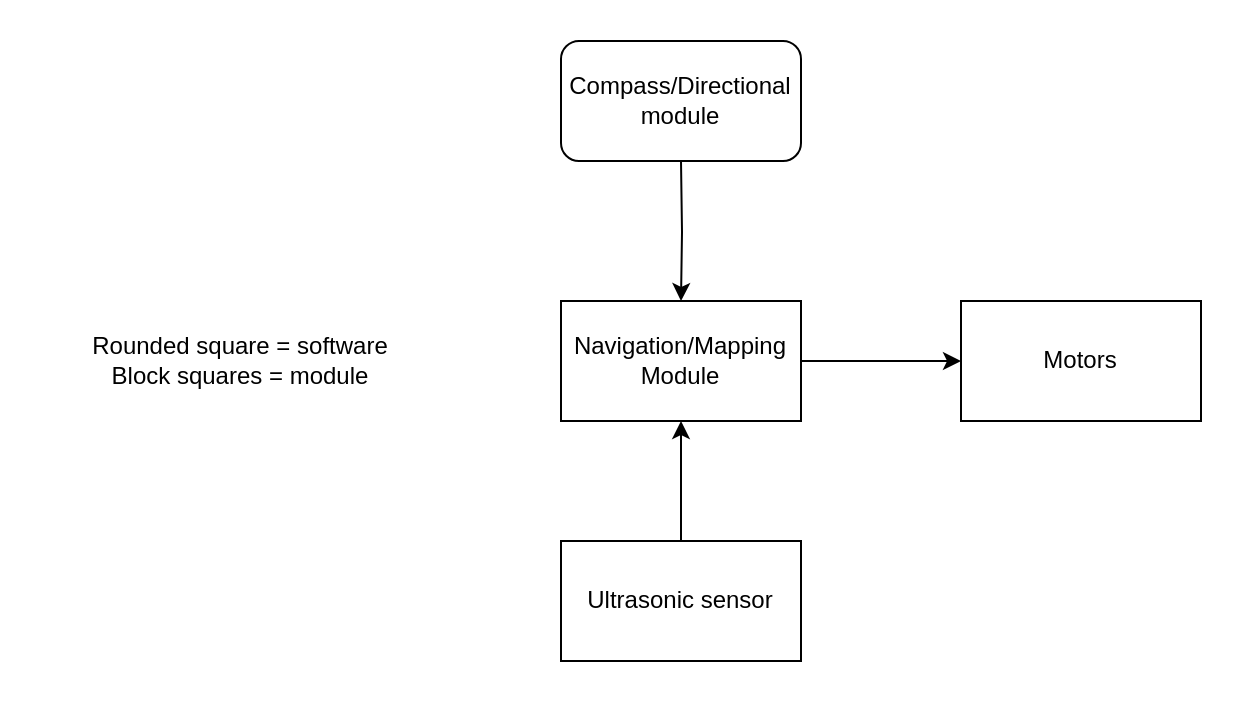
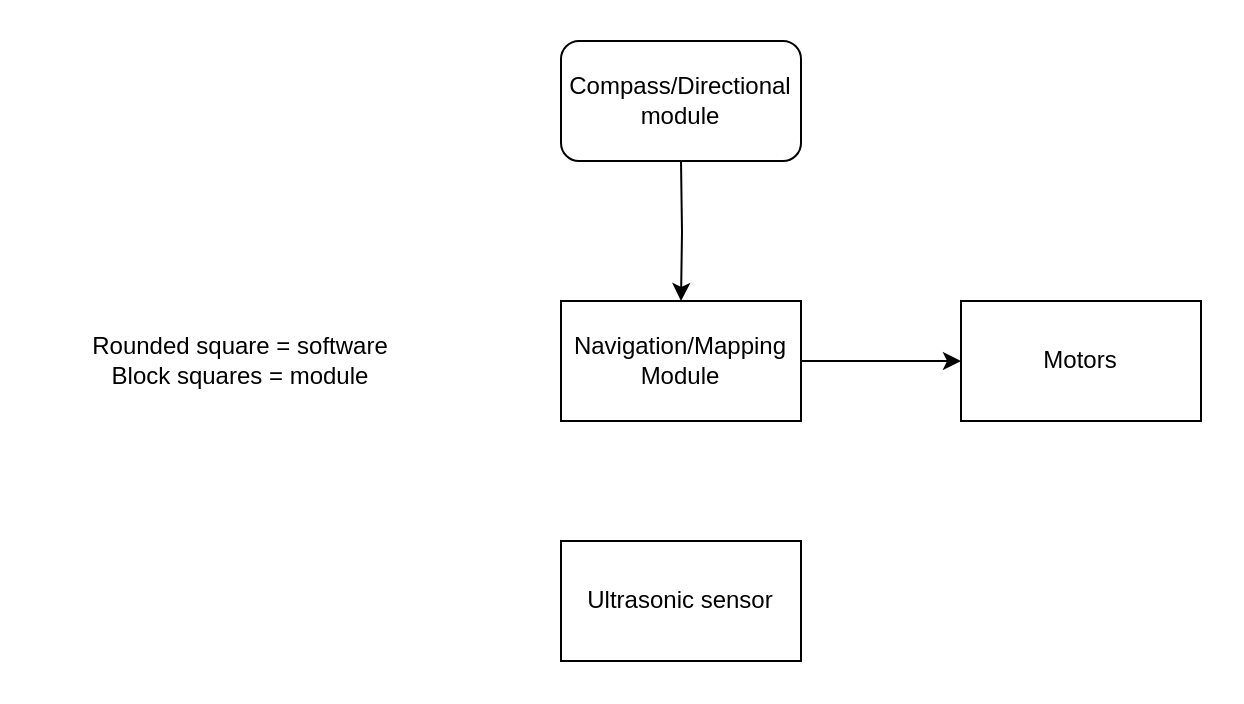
edge "Ultrasonic sensor" -> "Navigation/Mapping Module": removed
